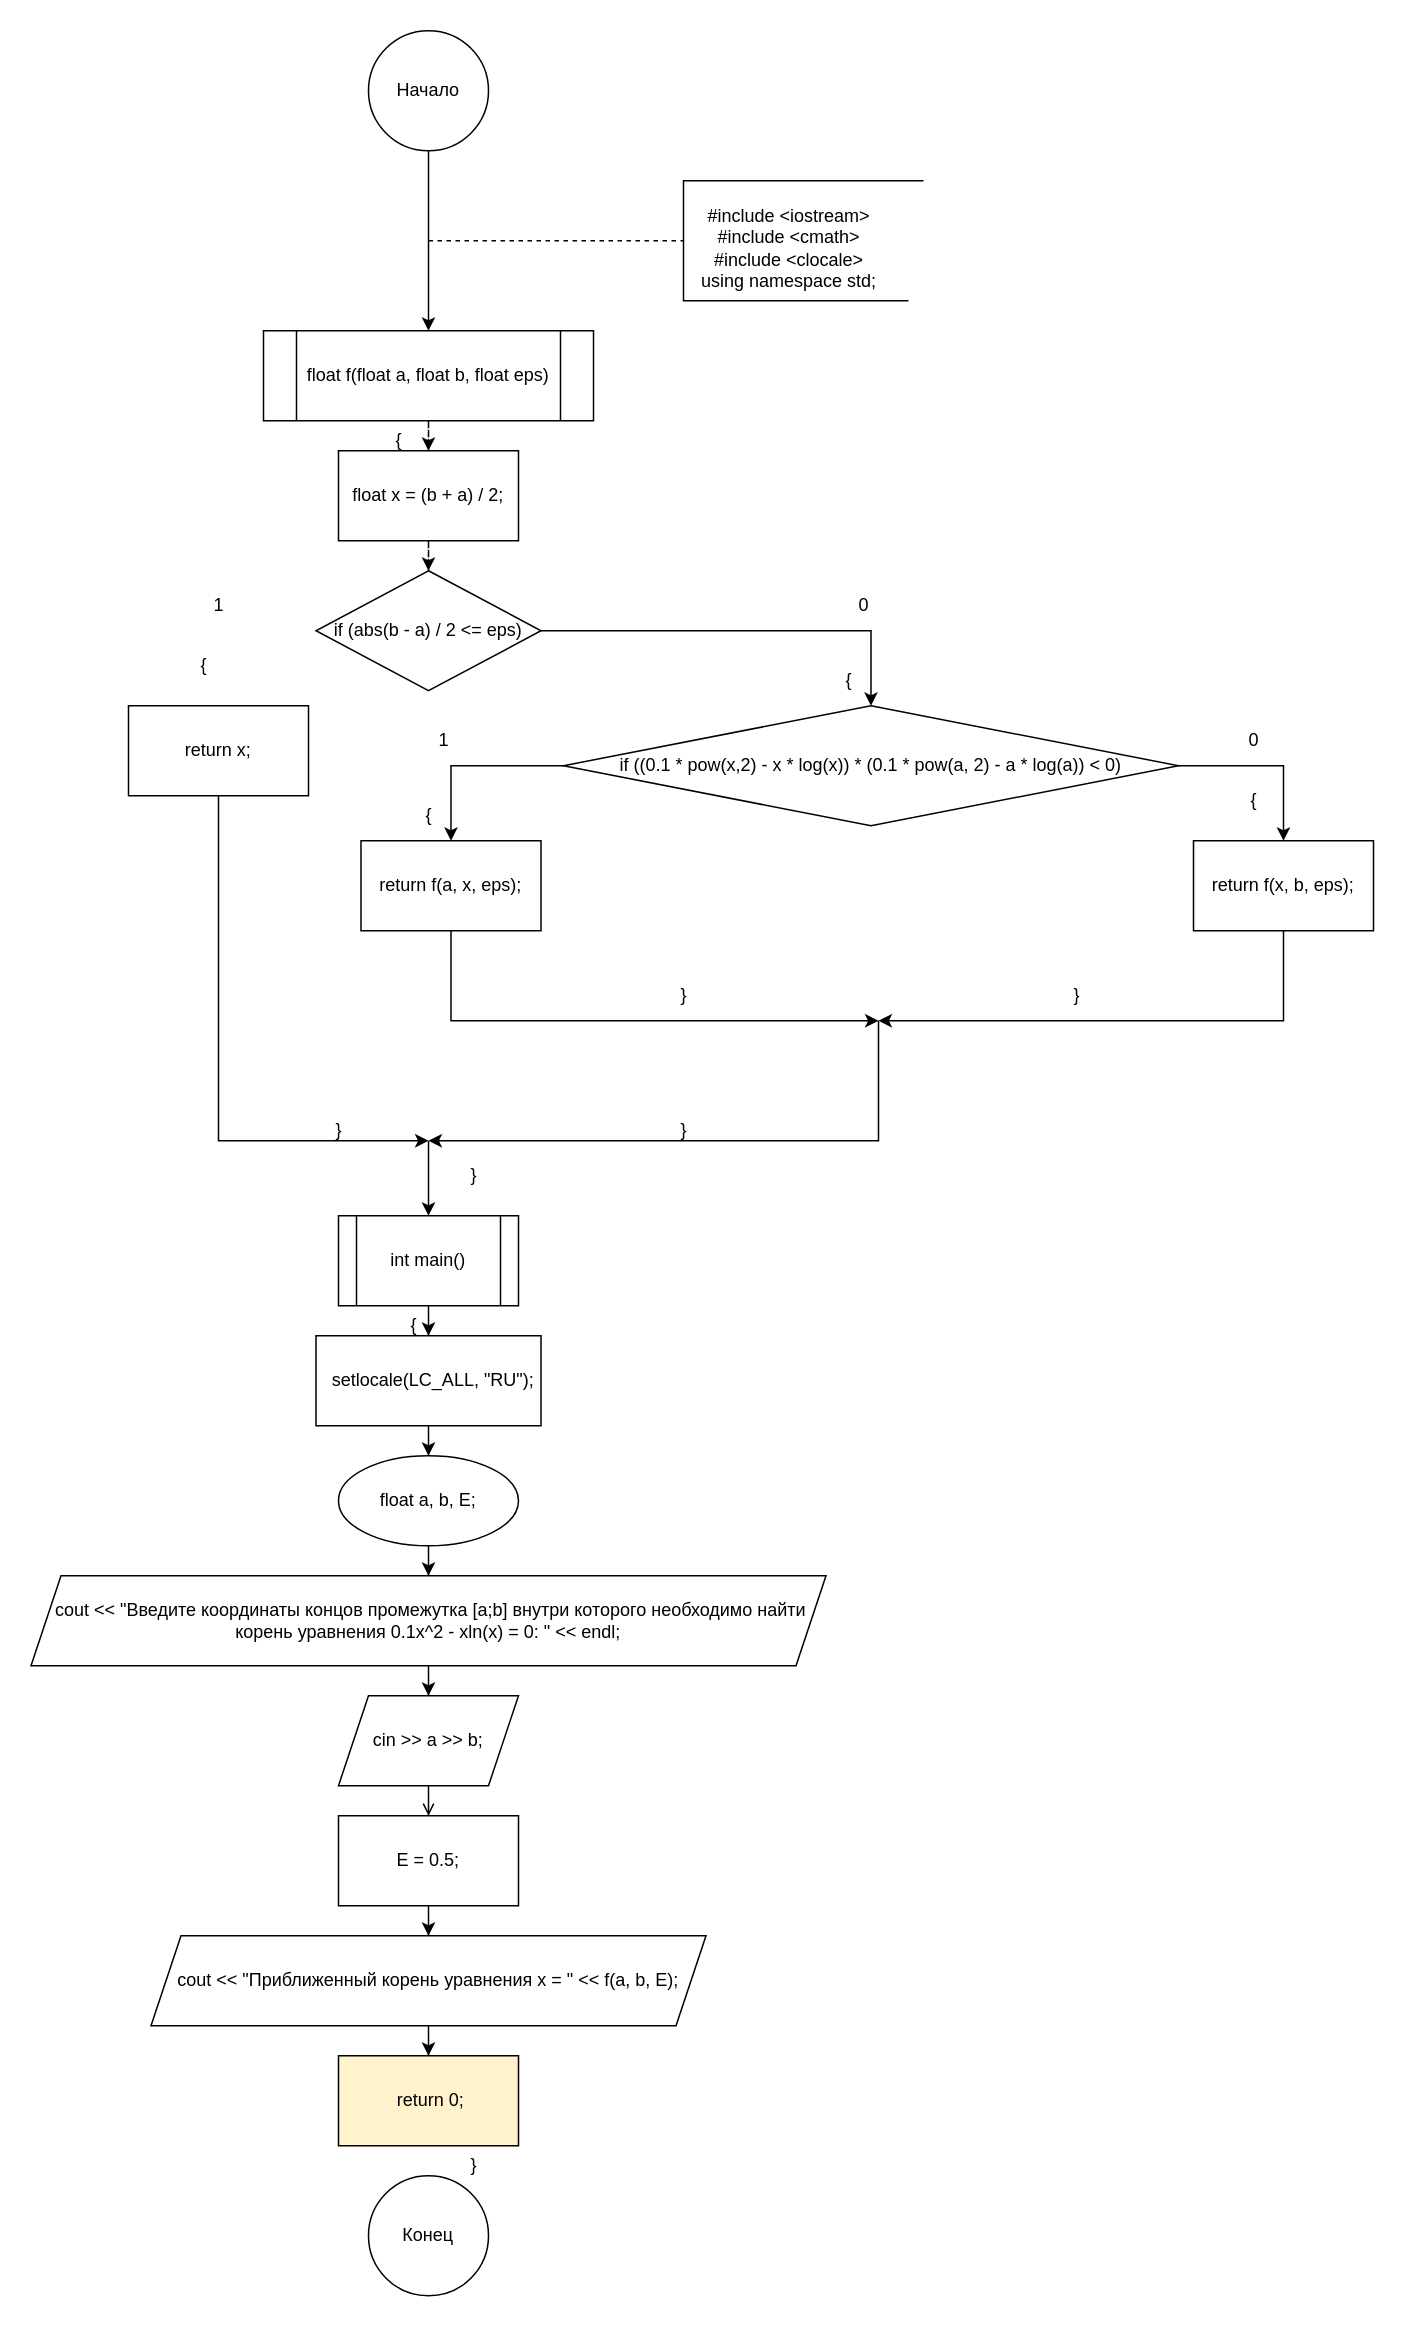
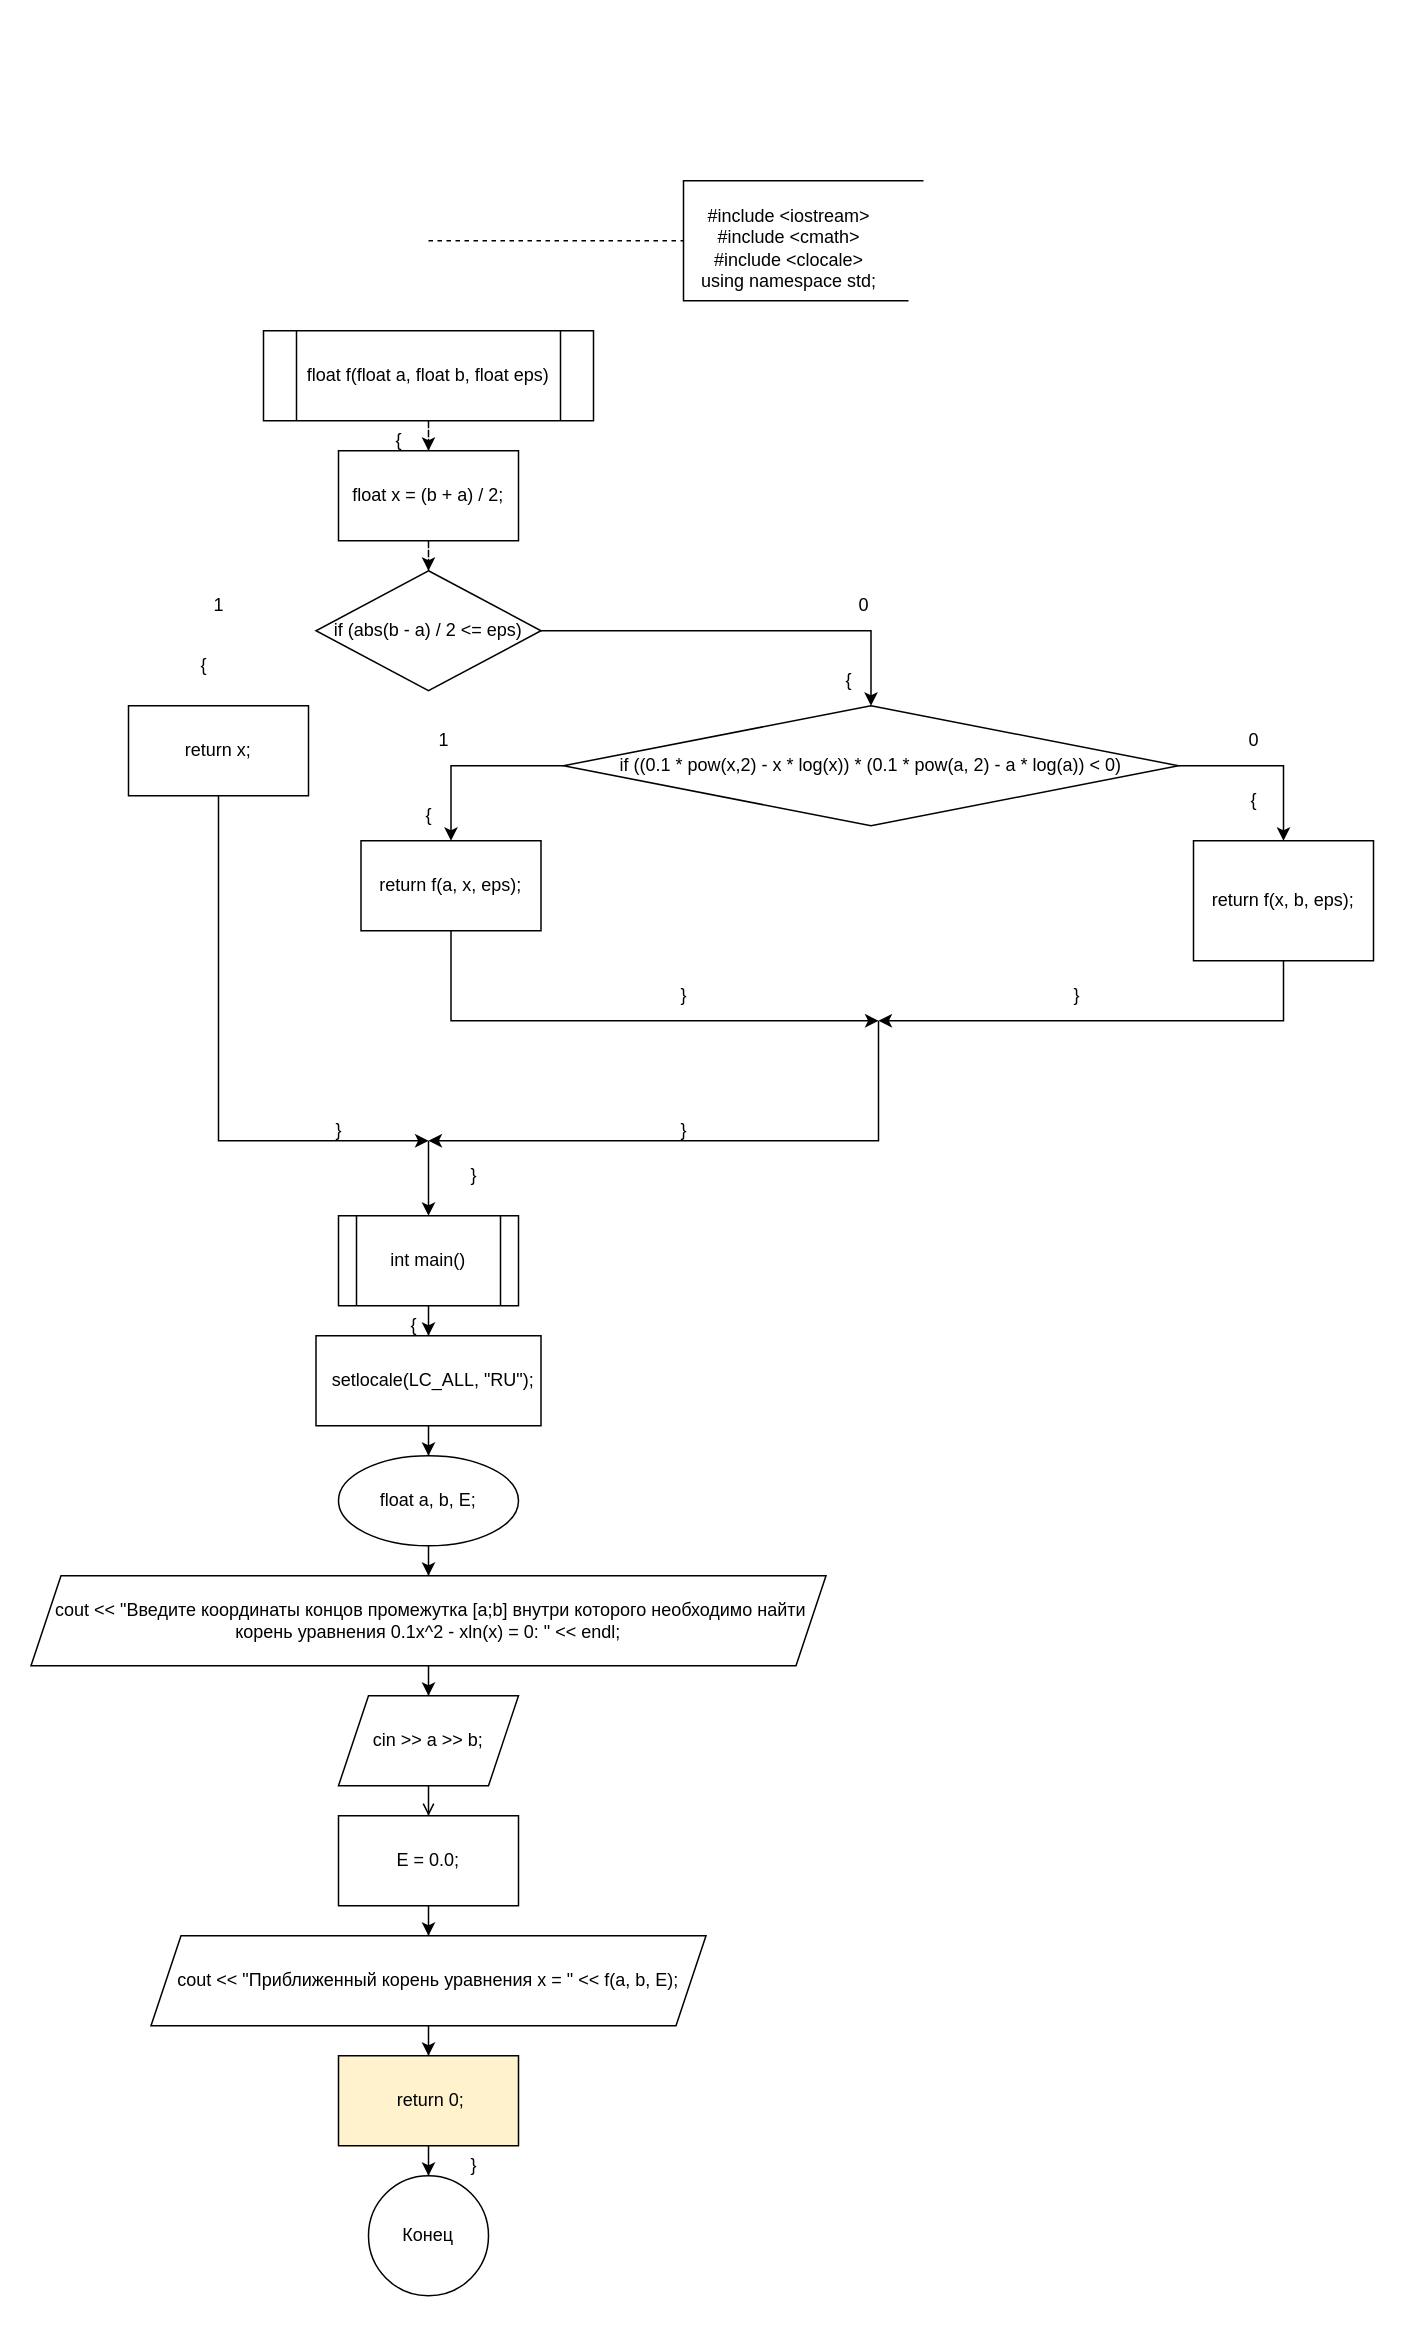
node "Начало": removed
edge "Начало" -> "float f(float a, float b, float eps)": removed
node "return f(x, b, eps);": size 180x90 -> 180x120
node "E = 0.5;": label "E = 0.5;" -> "E = 0.0;"
edge "return 0;" -> "Конец": added
